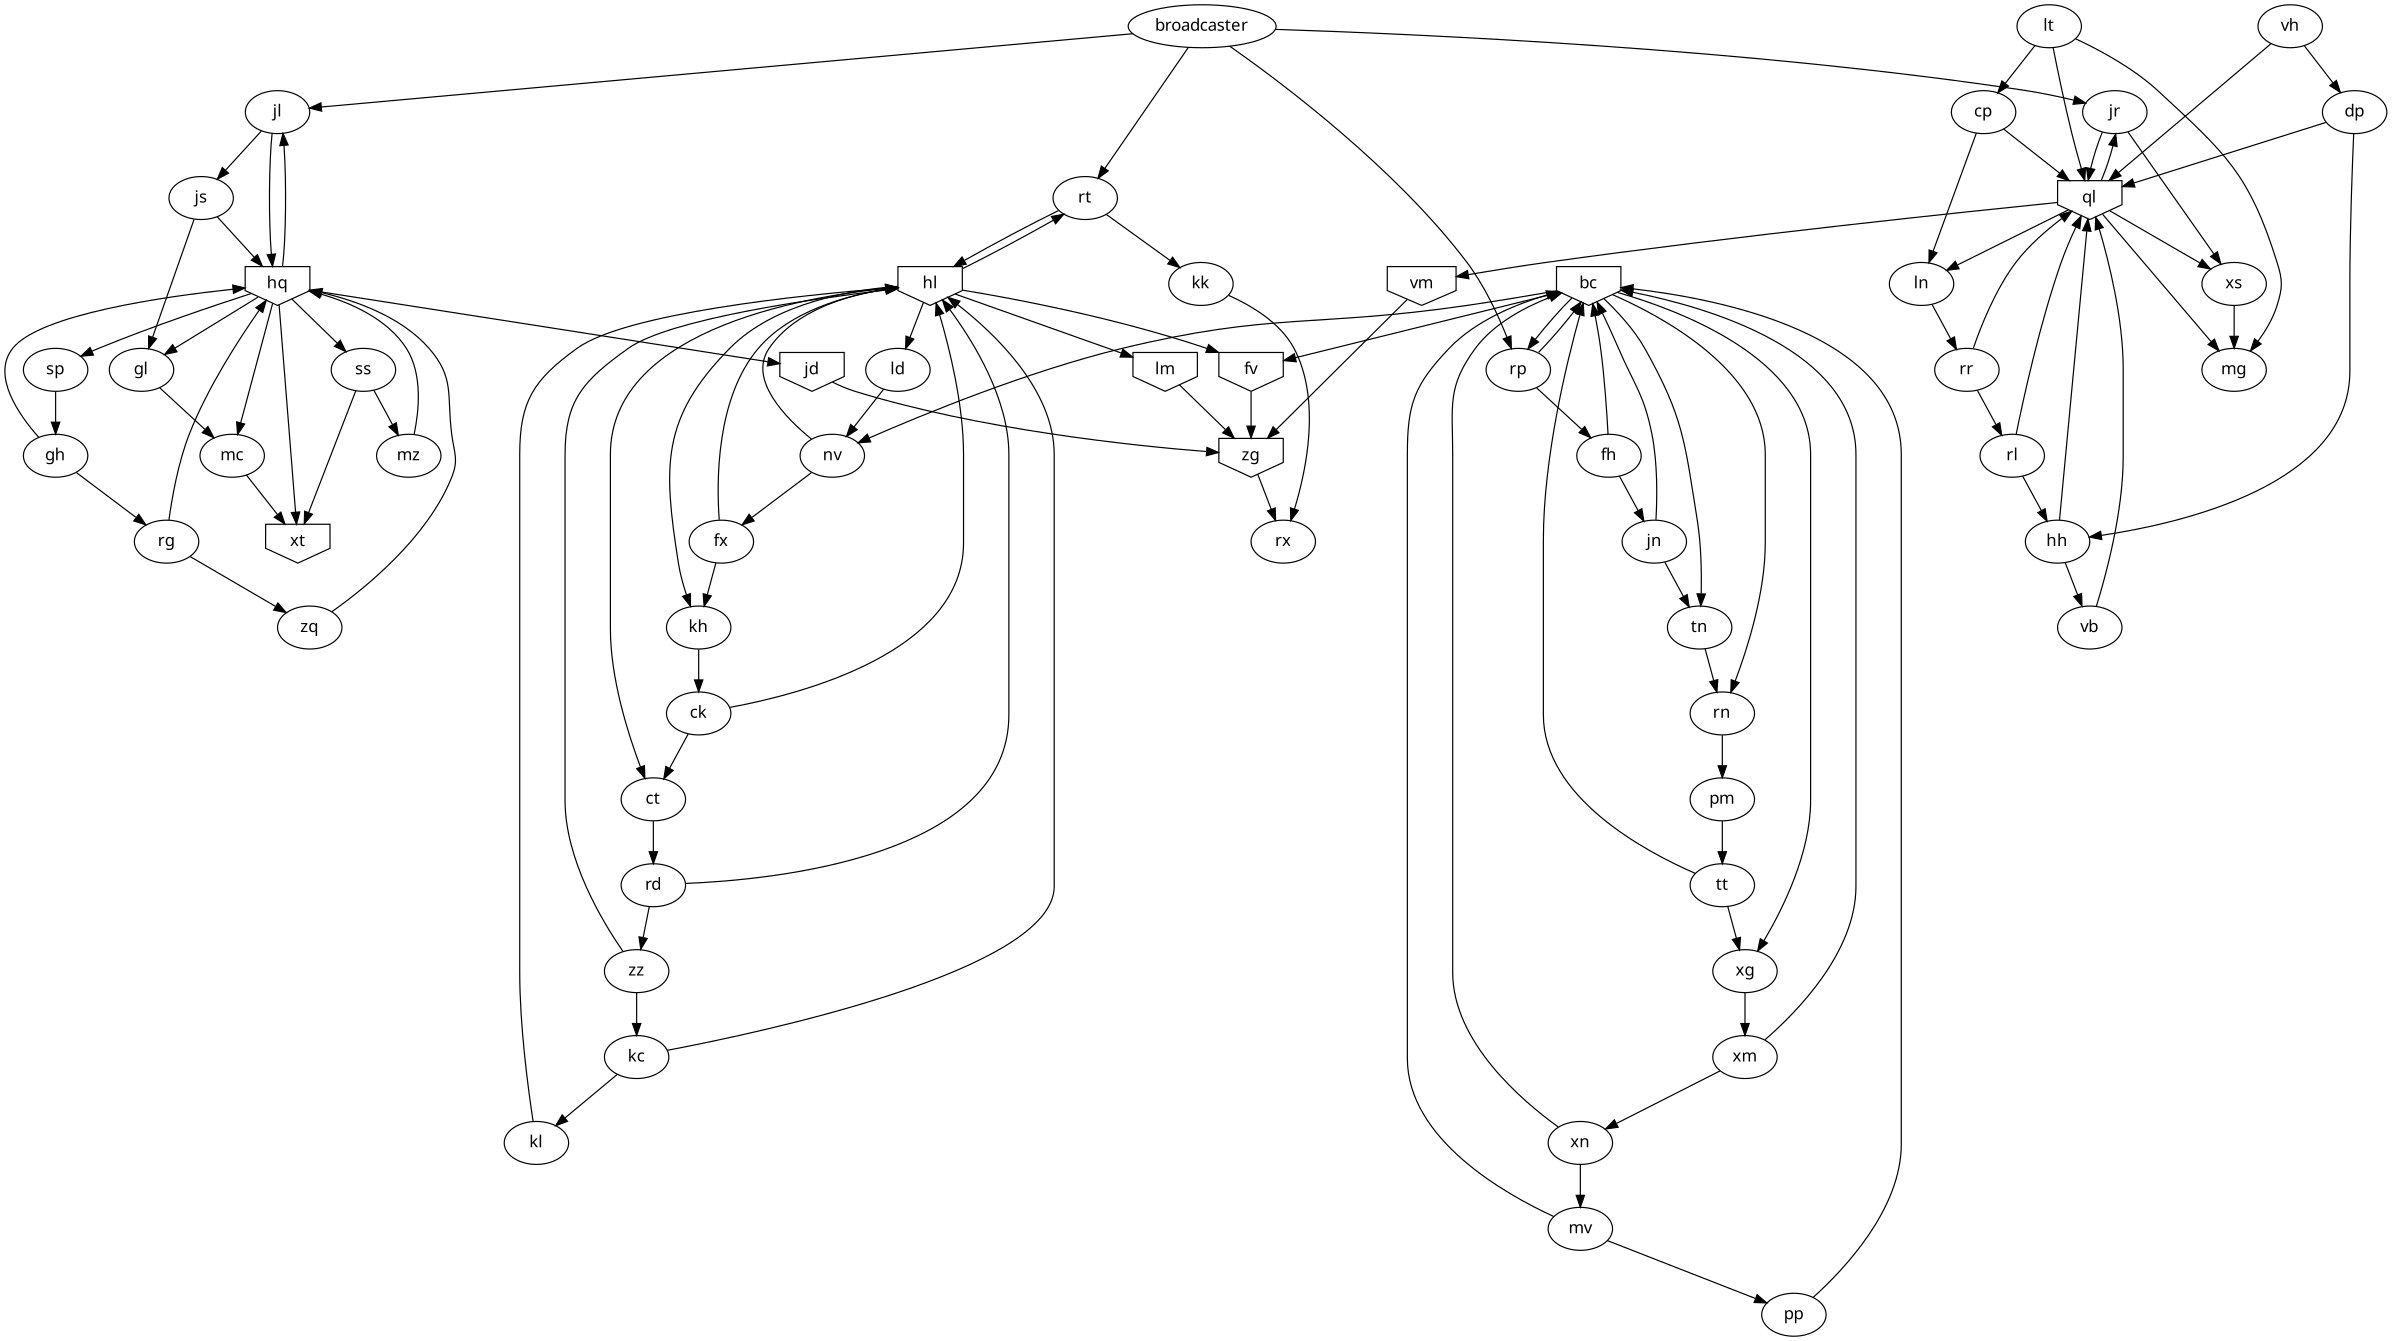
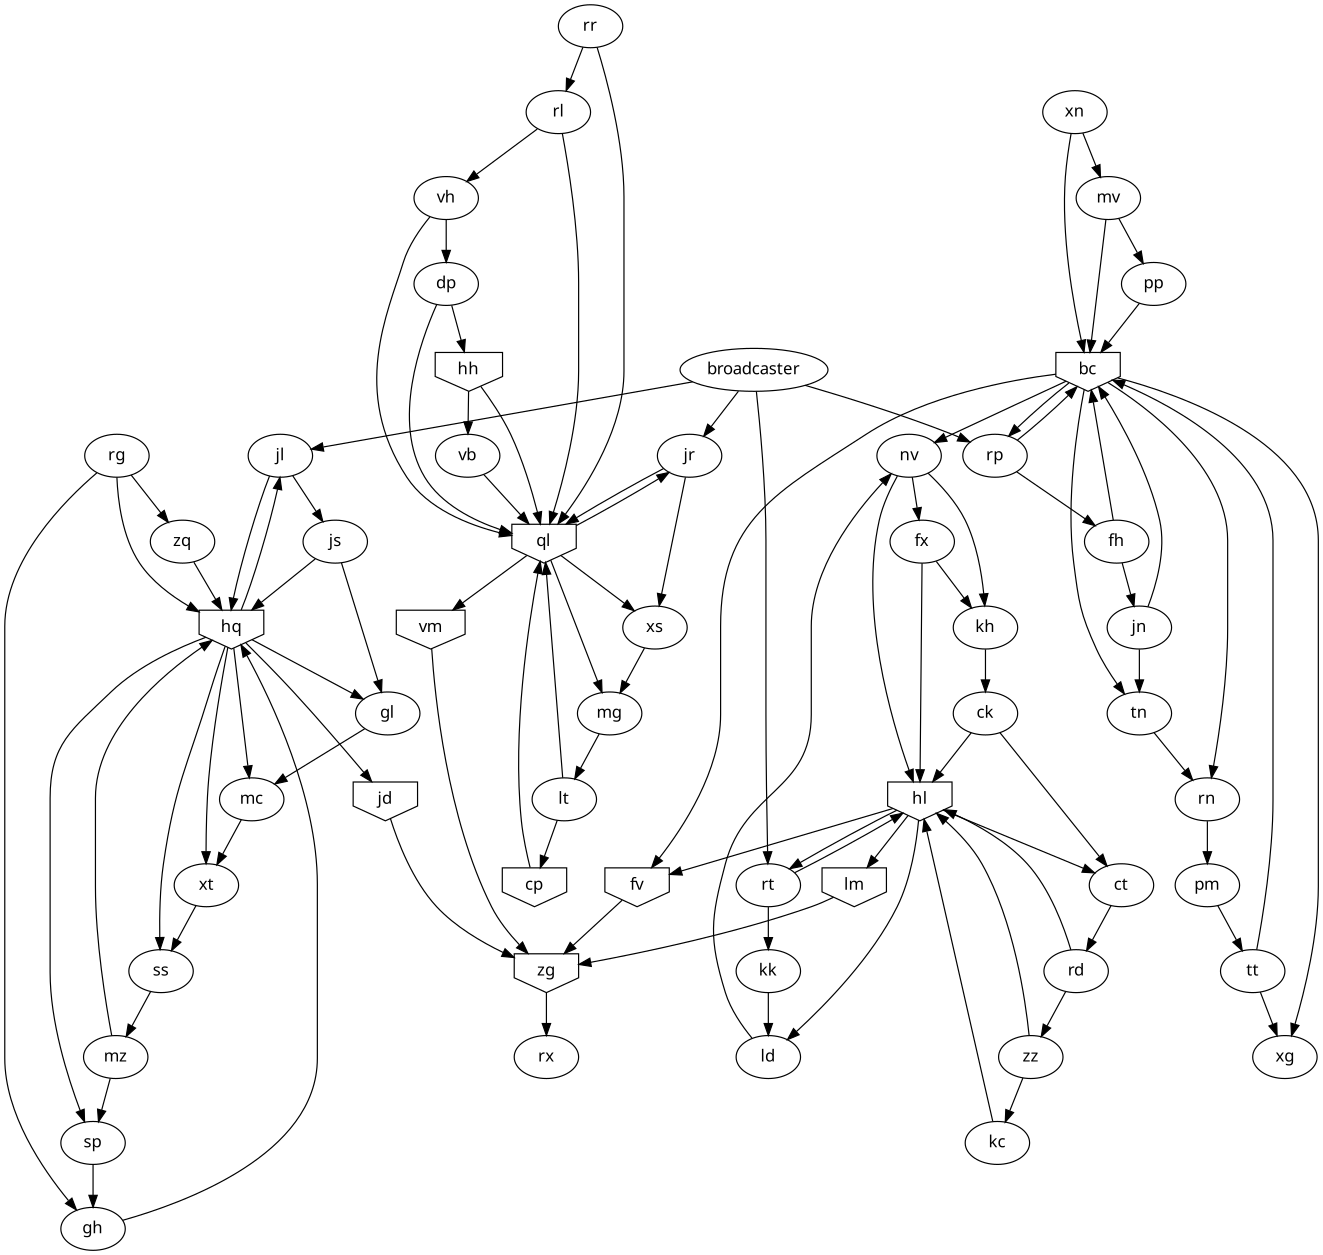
node "cp": shape ellipse -> invhouse
edge "lt" -> "mg": reversed
node "ln": removed
edge "hl" -> "kh": now "nv" -> "kh"
edge "kk" -> "rx": now "kk" -> "ld"
edge "ss" -> "xt": reversed
edge "rl" -> "hh": now "rl" -> "vh"
edge "gh" -> "rg": reversed
node "xt": shape invhouse -> ellipse
node "hh": shape ellipse -> invhouse
node "xm": removed
edge "mz" -> "sp": added
node "kl": removed
